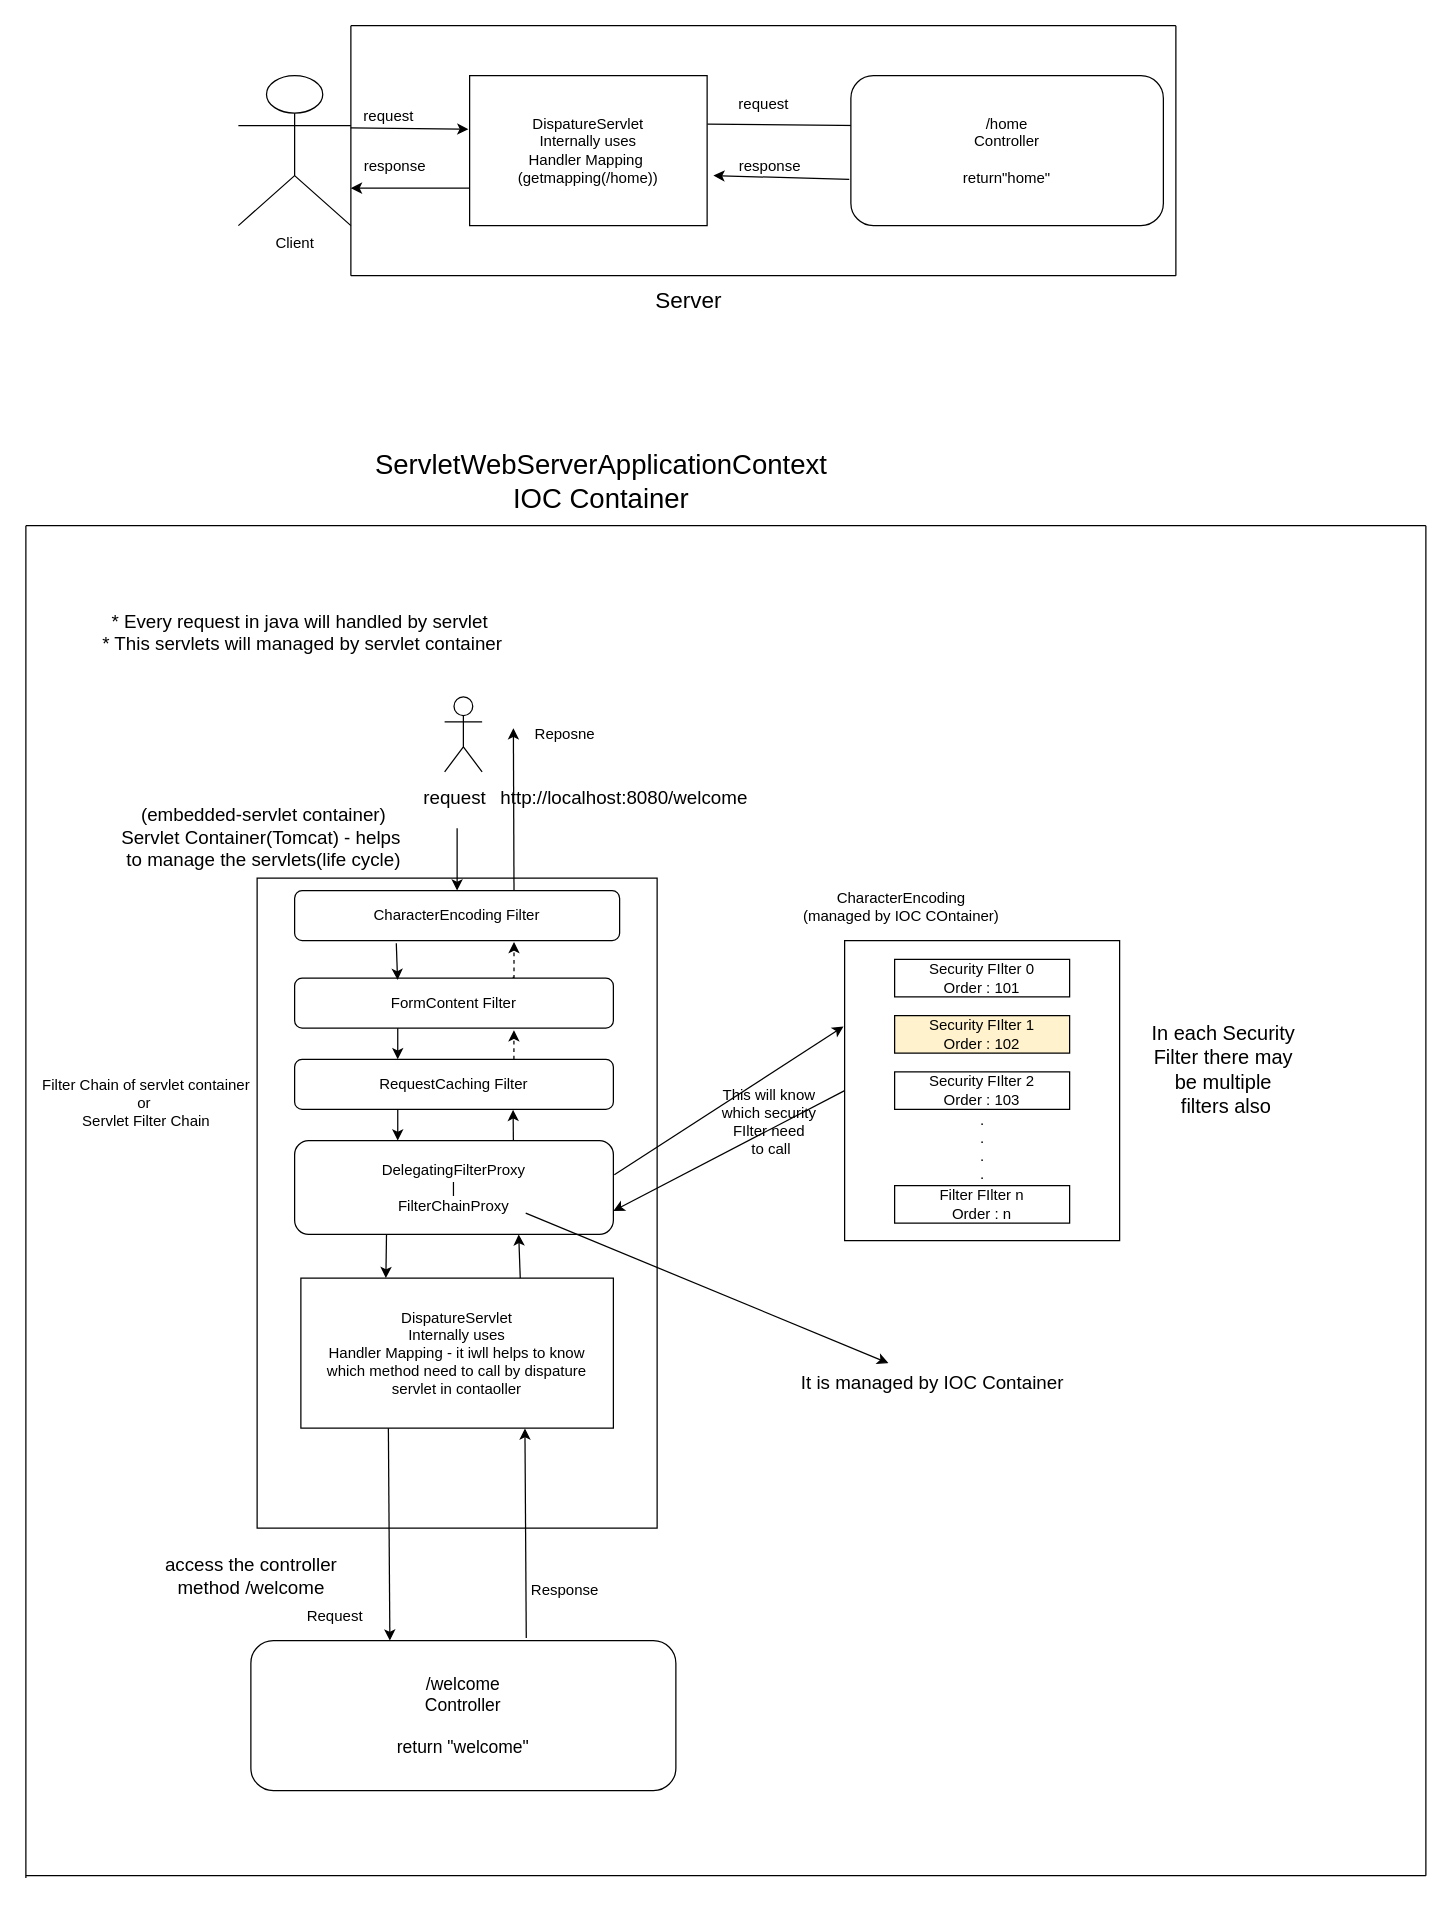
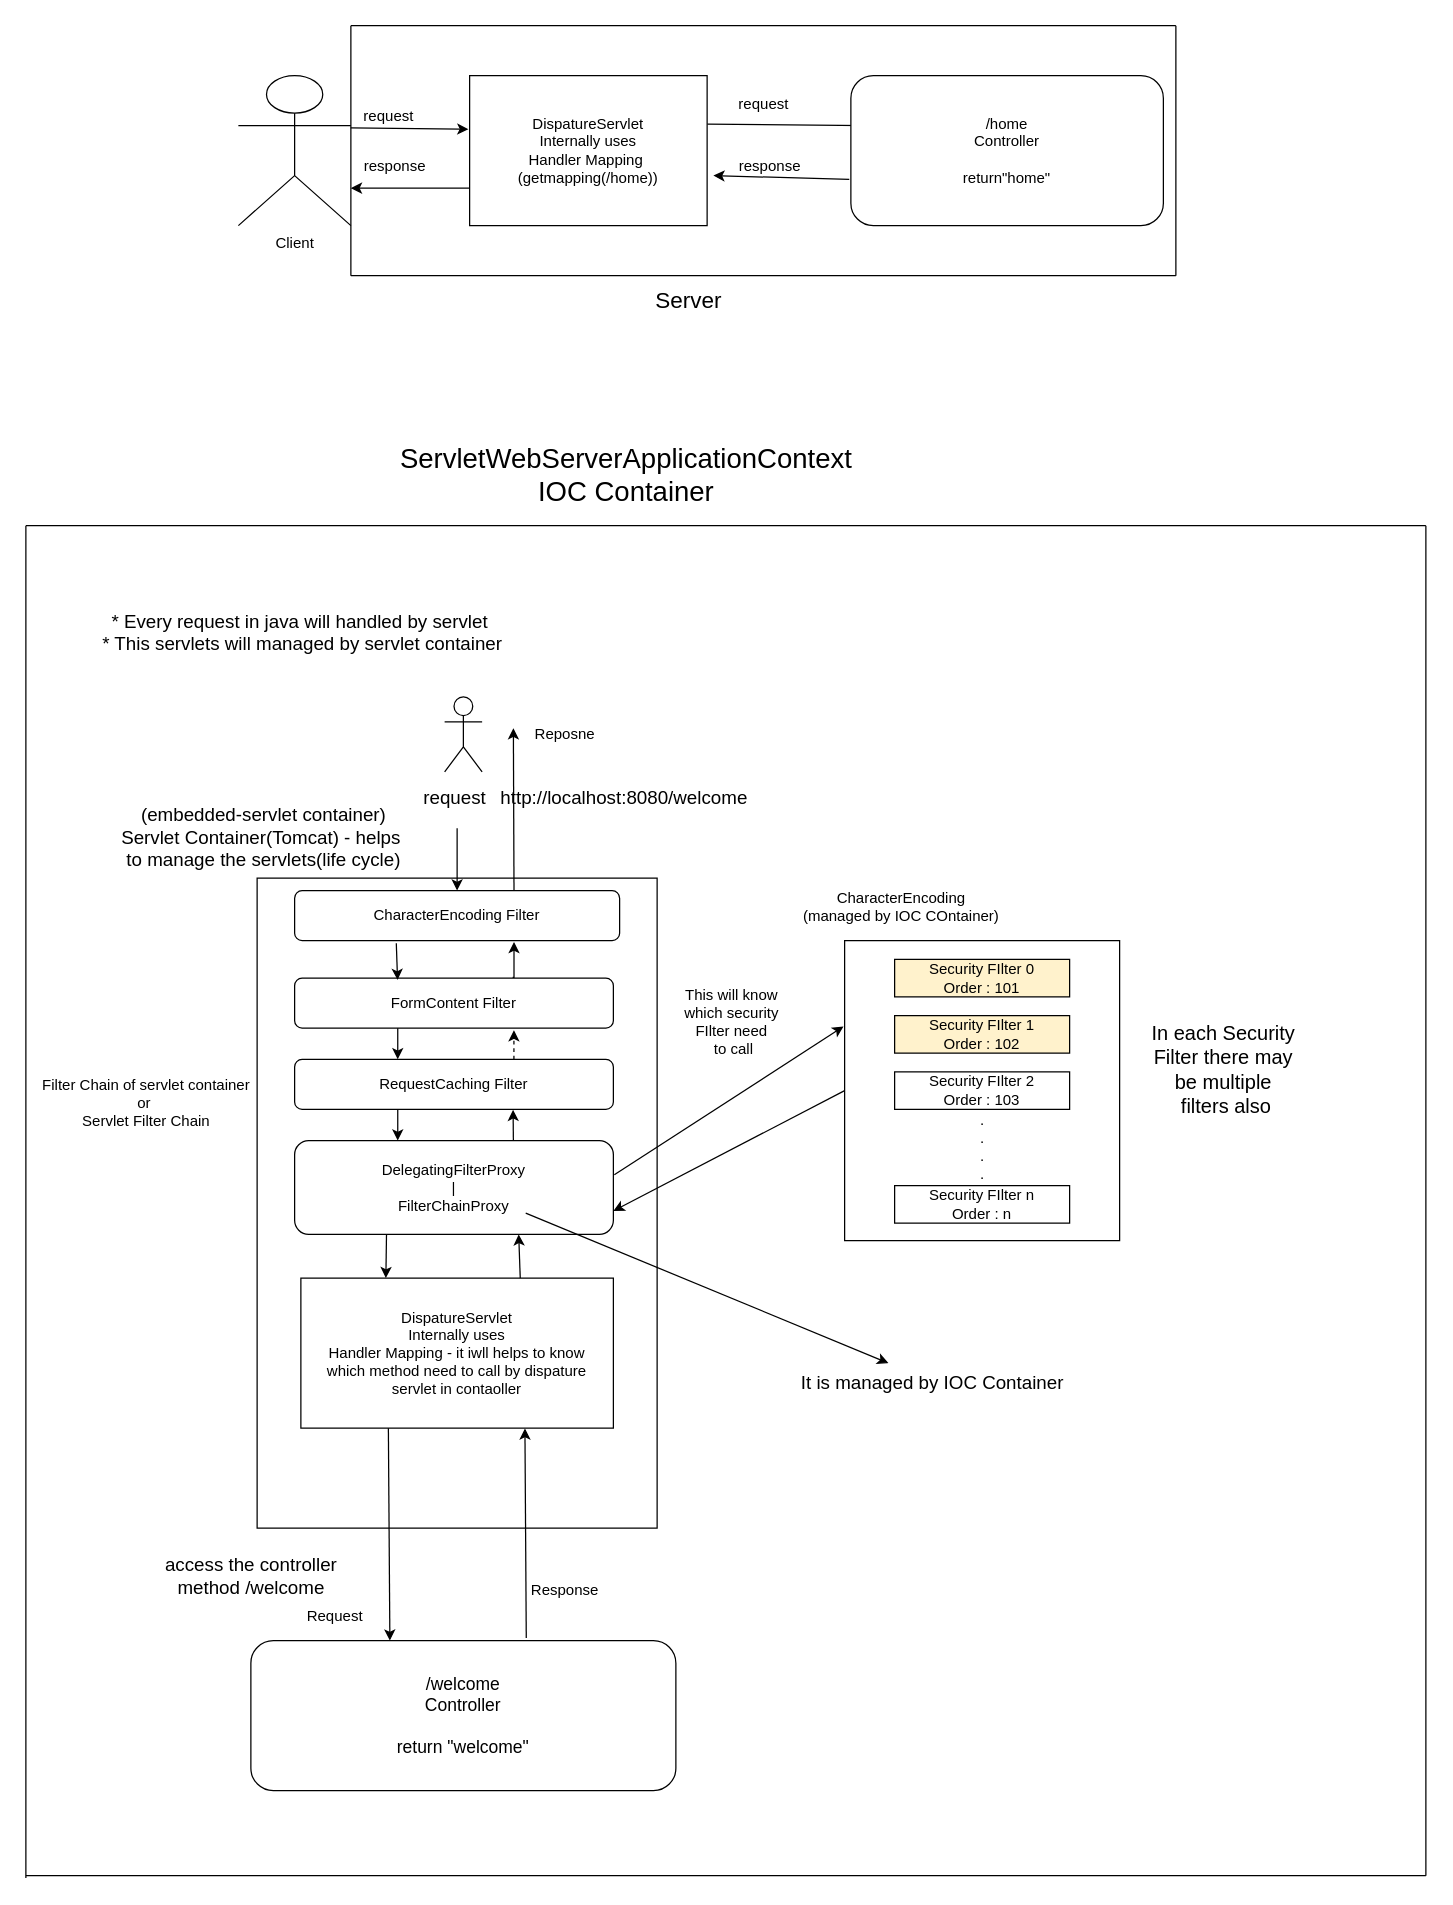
node "ServletWebServerApplicationContext IOC Container": moved (601, 482) -> (626, 476)
edge "FormContent Filter" -> "CharacterEncoding Filter": style dashed -> solid
node "Security FIlter 0 Order : 101": fillcolor #ffffff -> #fff2cc
node "This will know which security FIlter need to call": moved (771, 1122) -> (733, 1022)
node "Filter FIlter n Order : n": label "Filter FIlter n Order : n" -> "Security FIlter n Order : n"
